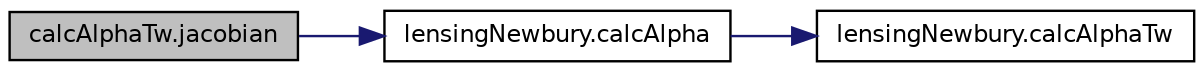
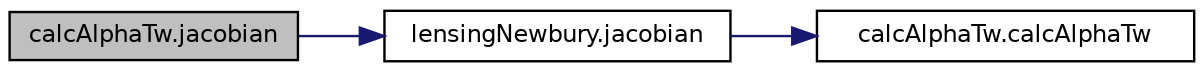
node "lensingNewbury.calcAlpha": label "lensingNewbury.calcAlpha" -> "lensingNewbury.jacobian"
node "lensingNewbury.calcAlphaTw": label "lensingNewbury.calcAlphaTw" -> "calcAlphaTw.calcAlphaTw"
